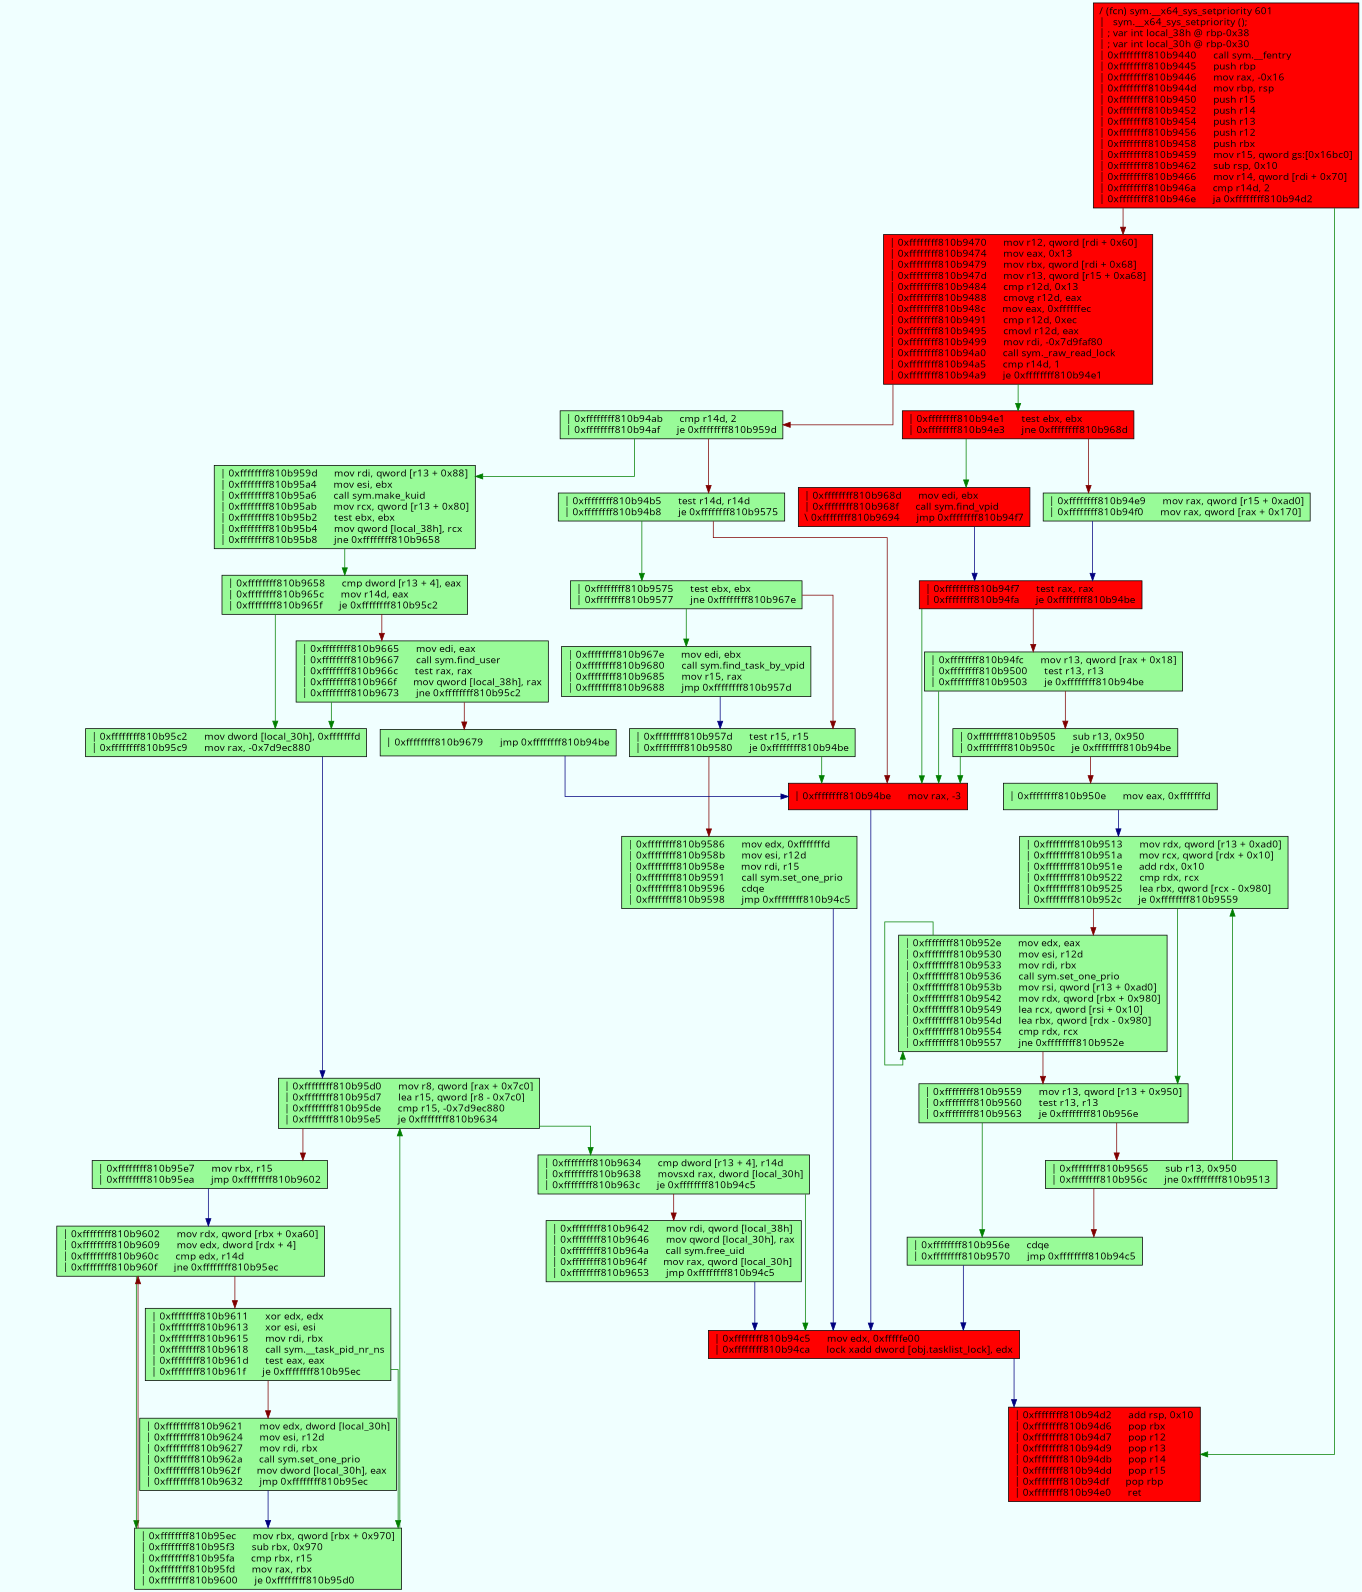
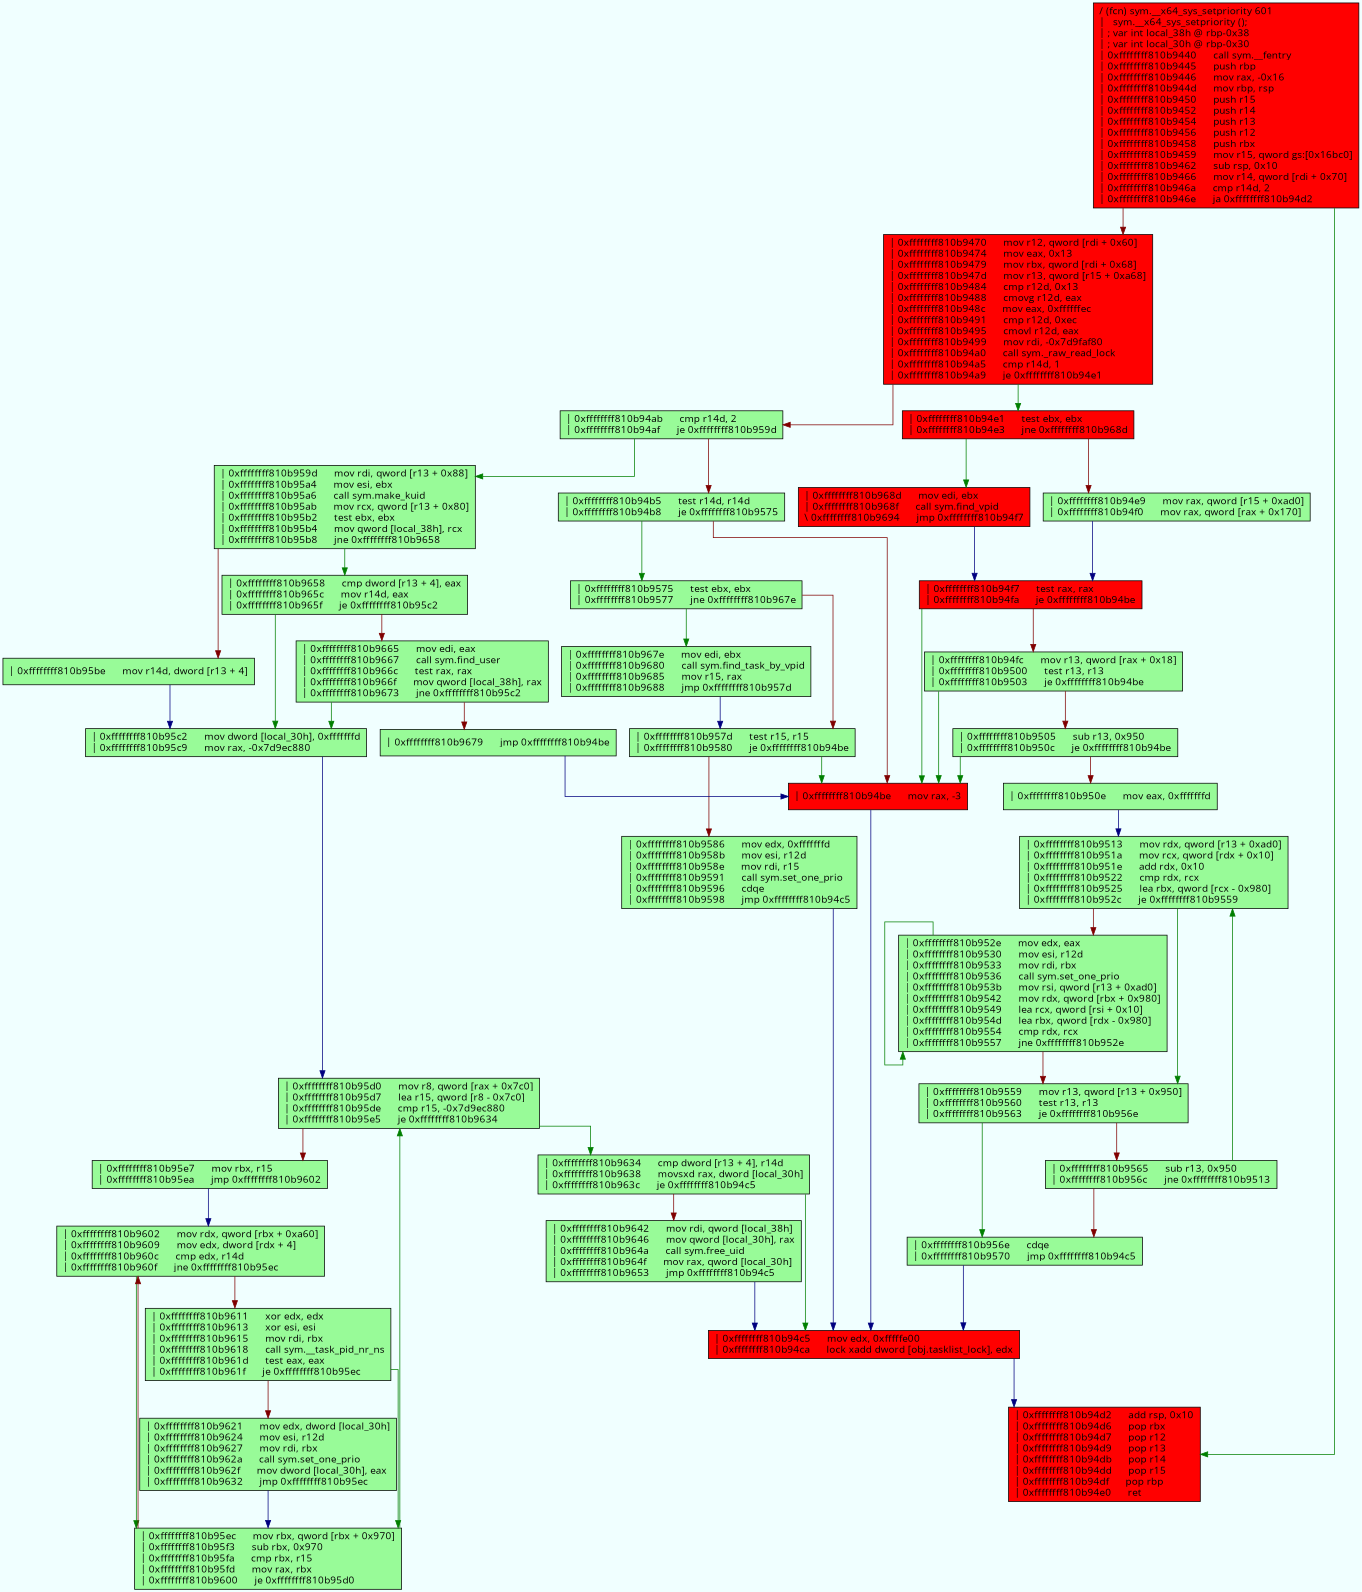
node "| 0xffffffff810b95be      mov r14d, dword [r13 + 4]": added
